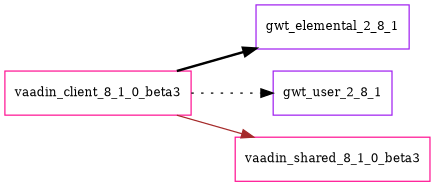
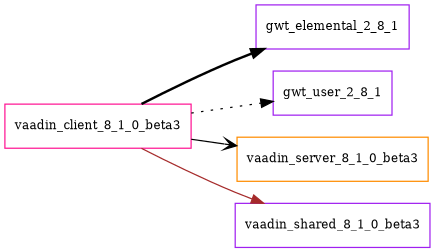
node "vaadin_server_8_1_0_beta3": added
node "vaadin_shared_8_1_0_beta3": color deeppink -> purple
